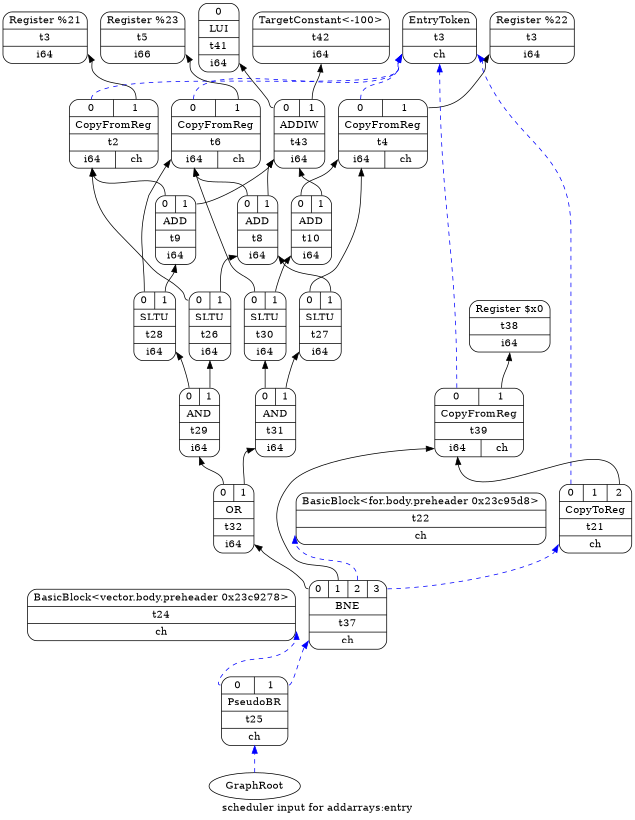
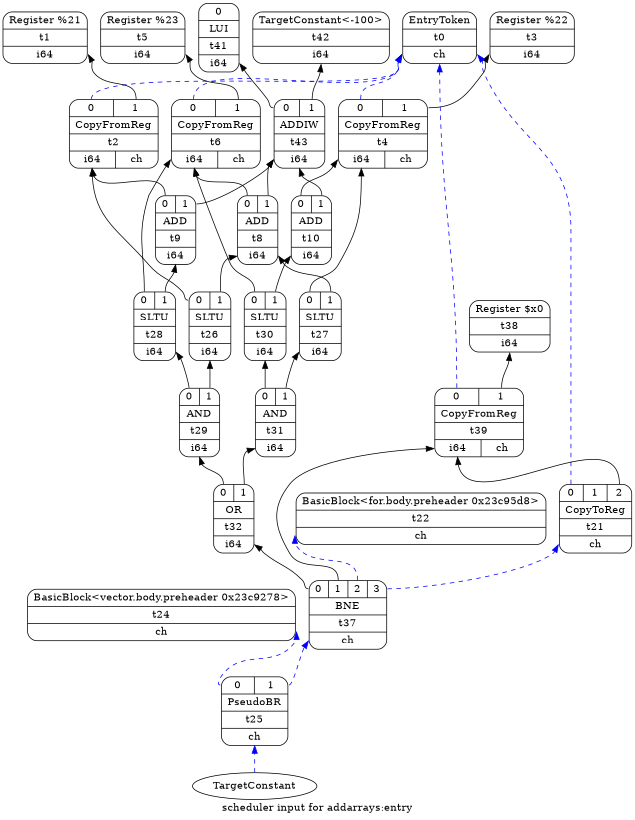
node "Register %21": text "t3" -> "t1"
node "EntryToken": text "t3" -> "t0"
node "Register %23": text "i66" -> "i64"
node "GraphRoot": label "GraphRoot" -> "TargetConstant"
